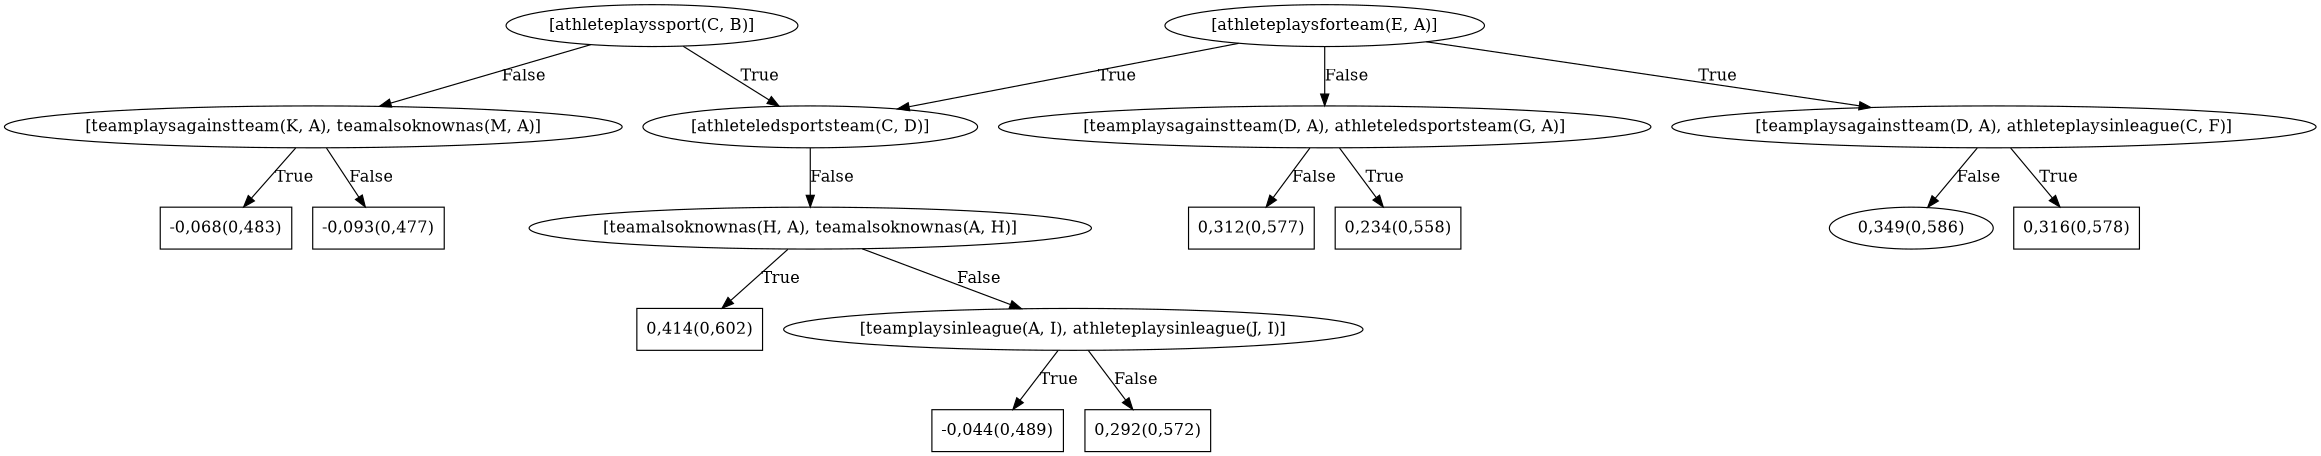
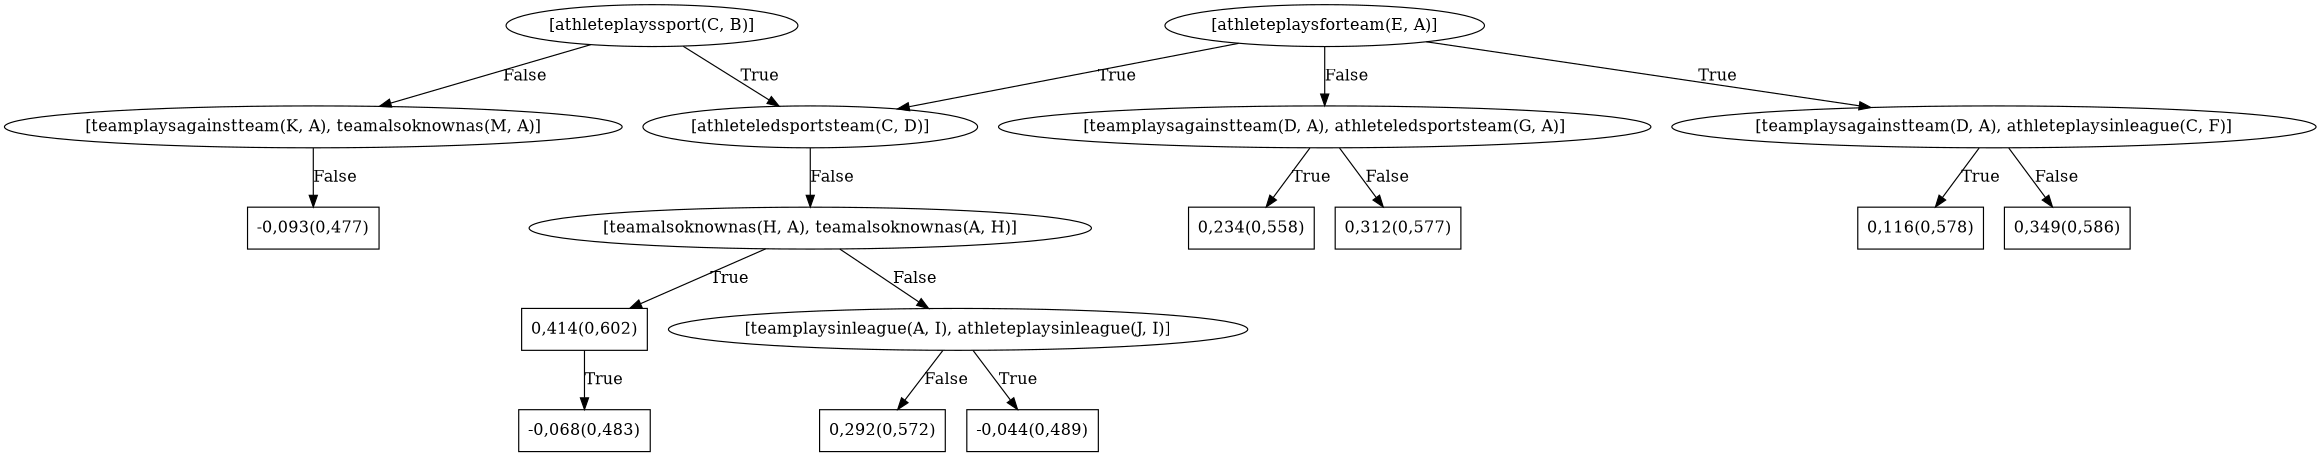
edge "[teamplaysagainstteam(K, A), teamalsoknownas(M, A)]" -> "-0,068(0,483)": now "0,414(0,602)" -> "-0,068(0,483)"
node "0,349(0,586)": shape ellipse -> box
node "0,316(0,578)": label "0,316(0,578)" -> "0,116(0,578)"
